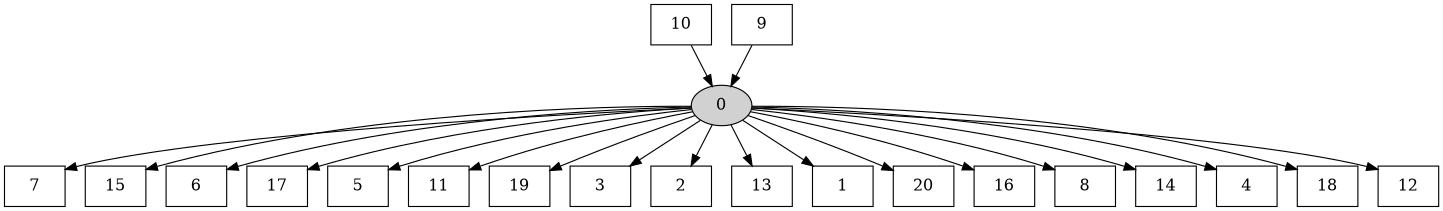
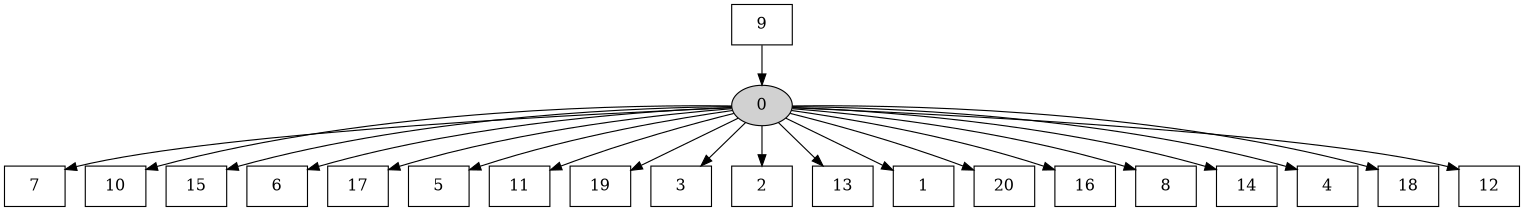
edge "10" -> "0": reversed
